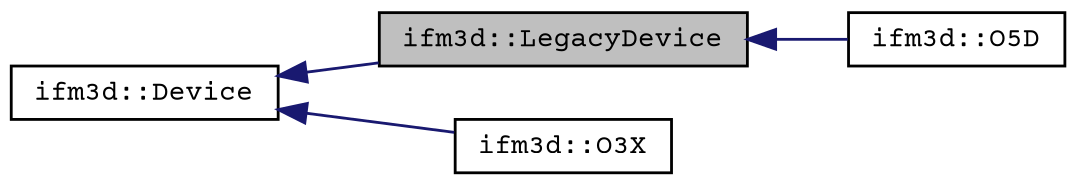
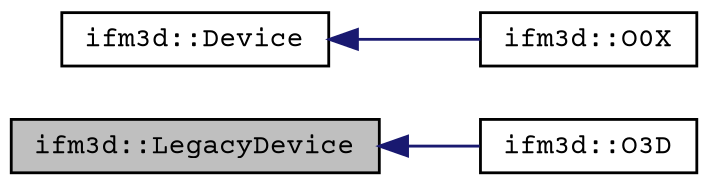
node "ifm3d::O5D": label "ifm3d::O5D" -> "ifm3d::O3D"
edge "ifm3d::LegacyDevice" -> "ifm3d::Device": removed
node "ifm3d::O3X": label "ifm3d::O3X" -> "ifm3d::O0X"
